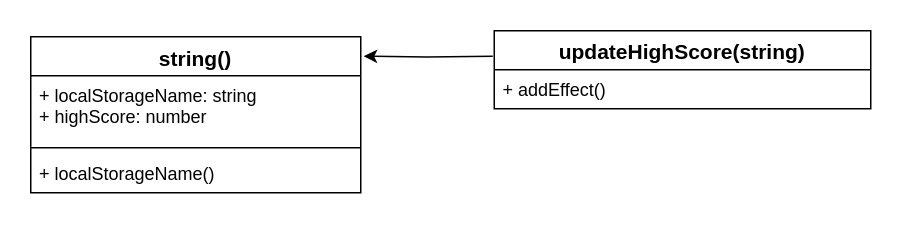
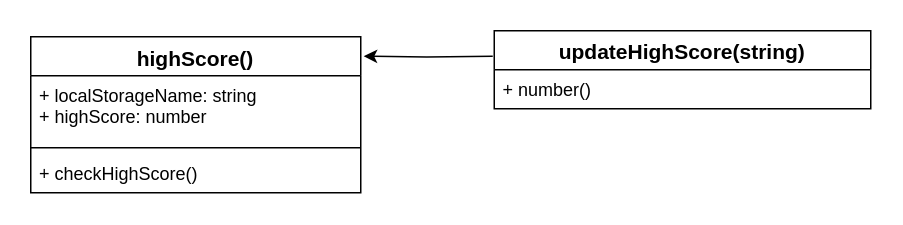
node "string()": label "string()" -> "highScore()"
node "+ addEffect()": label "+ addEffect()" -> "+ number()"
node "+ localStorageName()": label "+ localStorageName()" -> "+ checkHighScore()"
